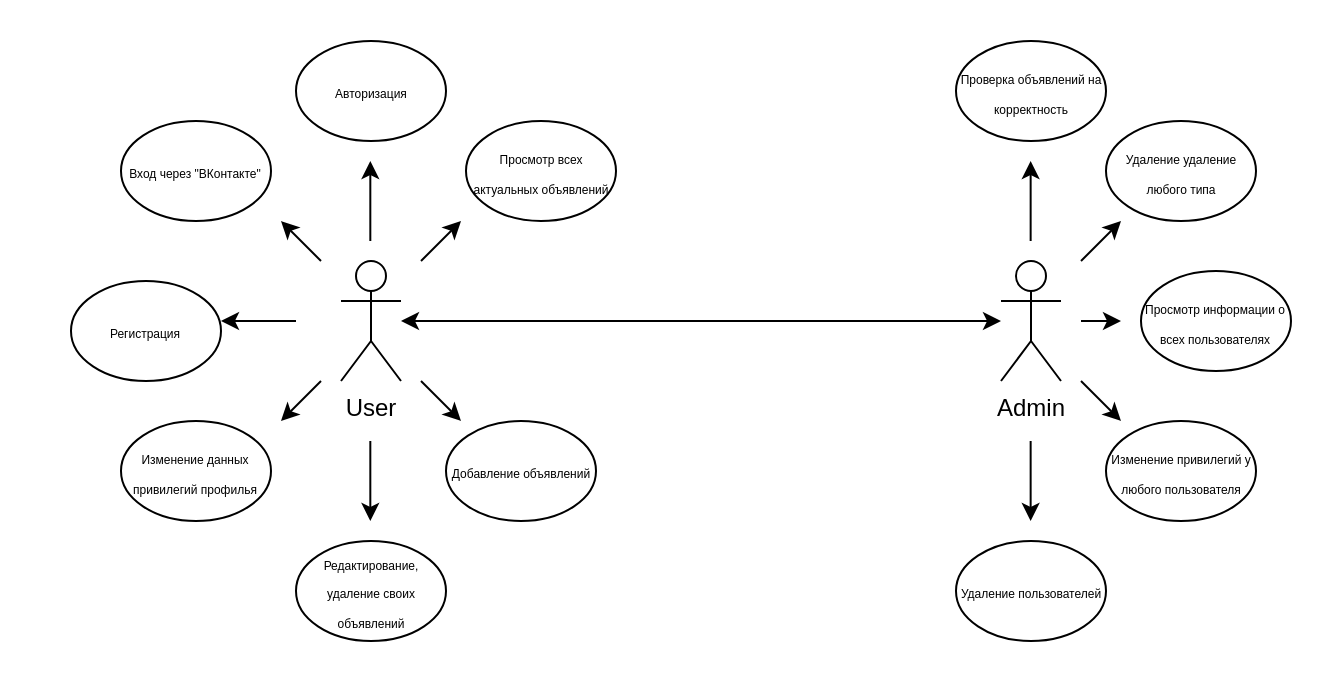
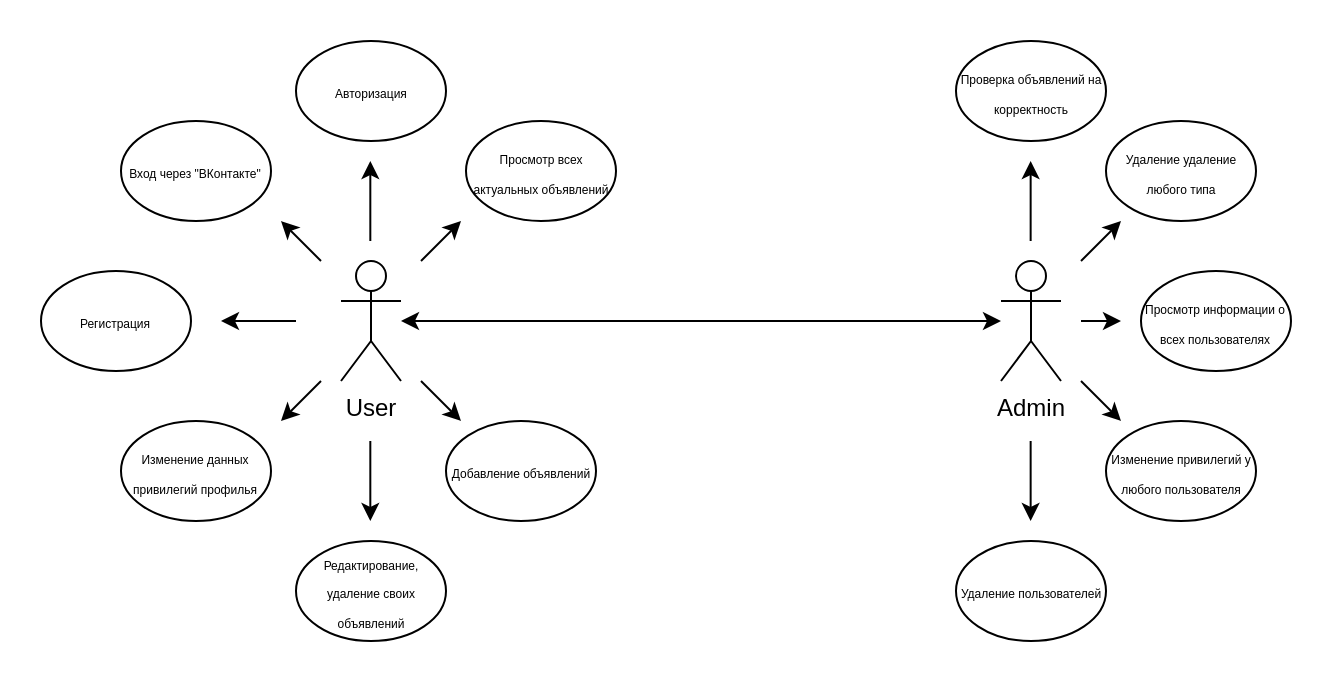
node "Регистрация": moved (146, 331) -> (116, 321)
